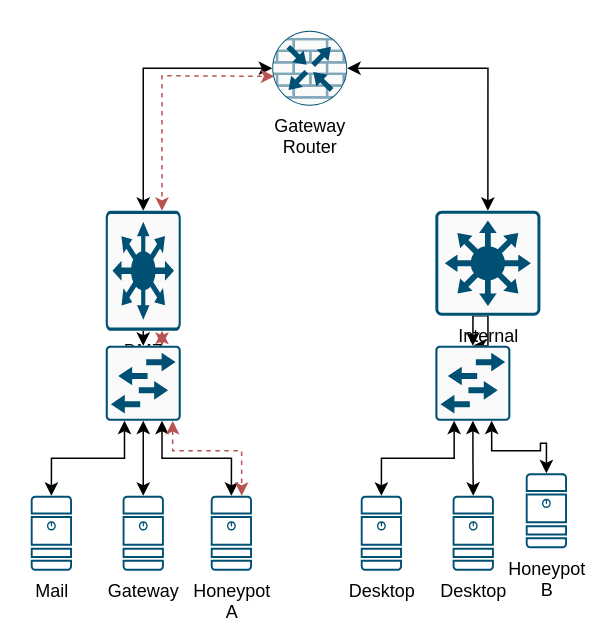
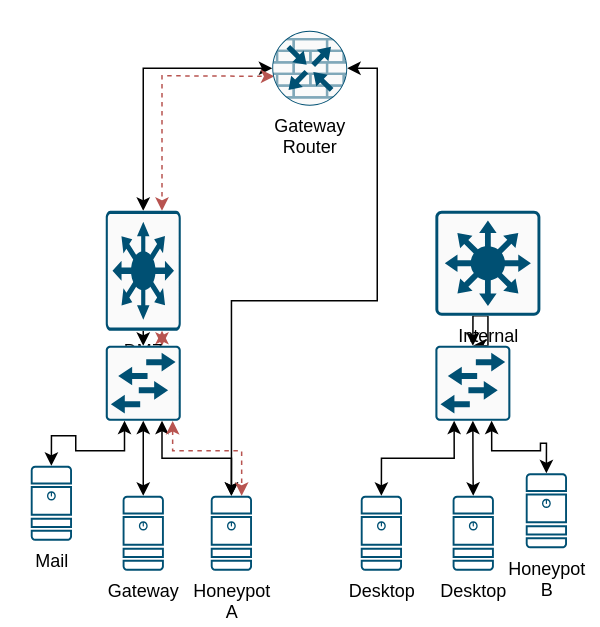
edge "Gateway Router" -- "Internal": now "Gateway Router" -- "Honeypot A"
node "Mail": moved (51, 533) -> (51, 503)
